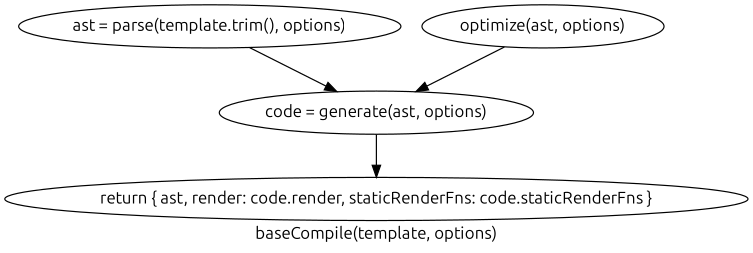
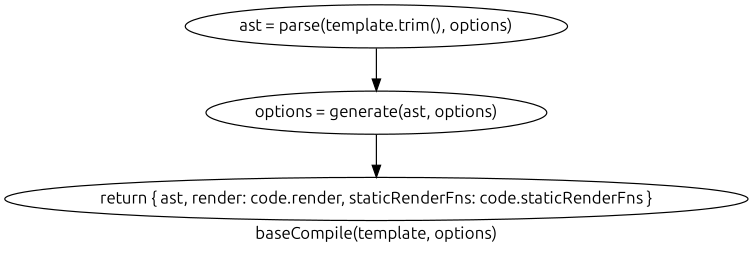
node "optimize(ast, options)": removed
node "code = generate(ast, options)": label "code = generate(ast, options)" -> "options = generate(ast, options)"
